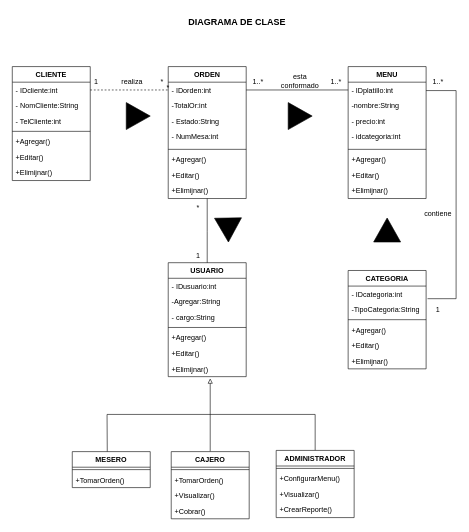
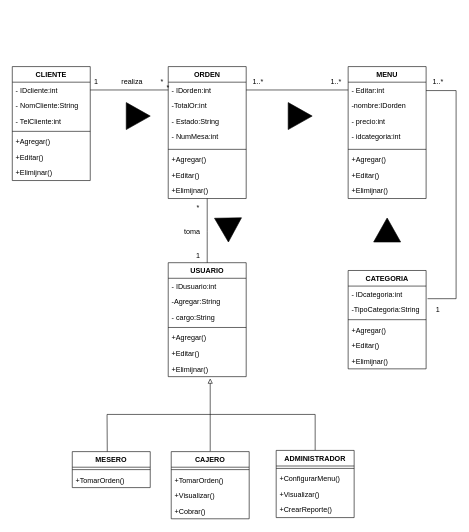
node "DIAGRAMA DE CLASE": removed
node "esta conformado": removed
edge "- IDcliente:int" -- "- IDorden:int": style dashed -> solid
node "- IDplatillo:int": label "- IDplatillo:int" -> "- Editar:int"
node "-nombre:String": label "-nombre:String" -> "-nombre:IDorden"
node "contiene": removed
node "toma": added
